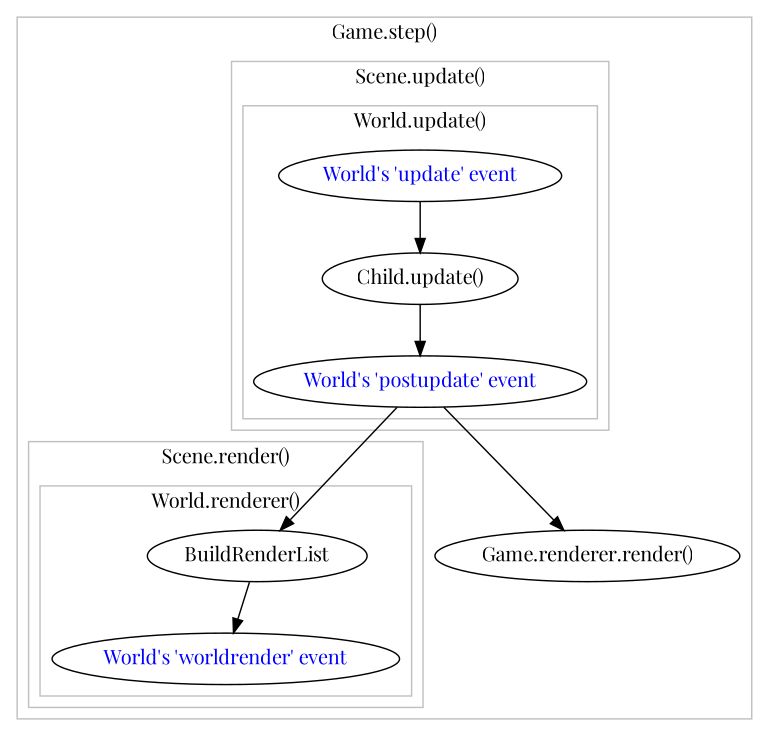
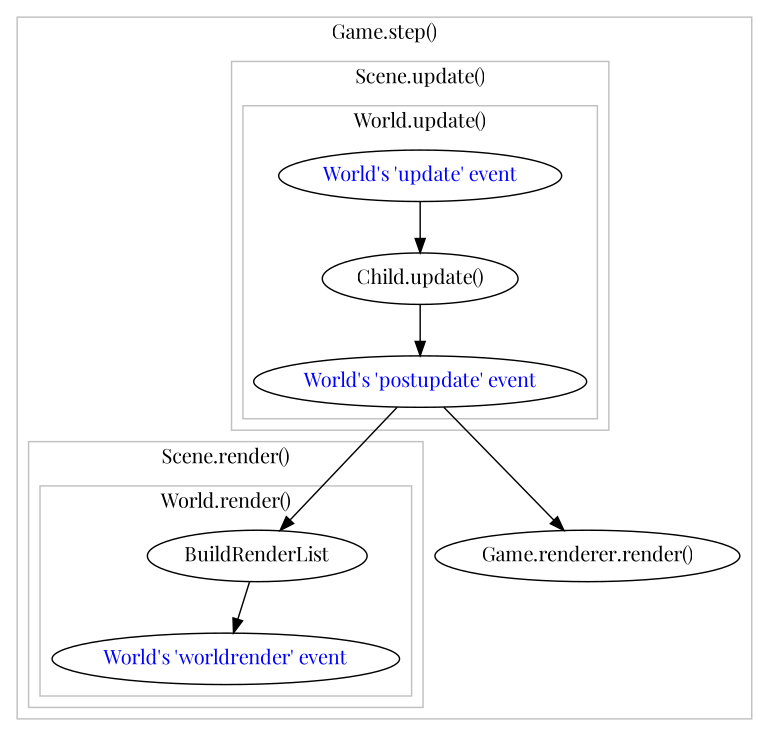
cluster "World.renderer()": label "World.renderer()" -> "World.render()"
